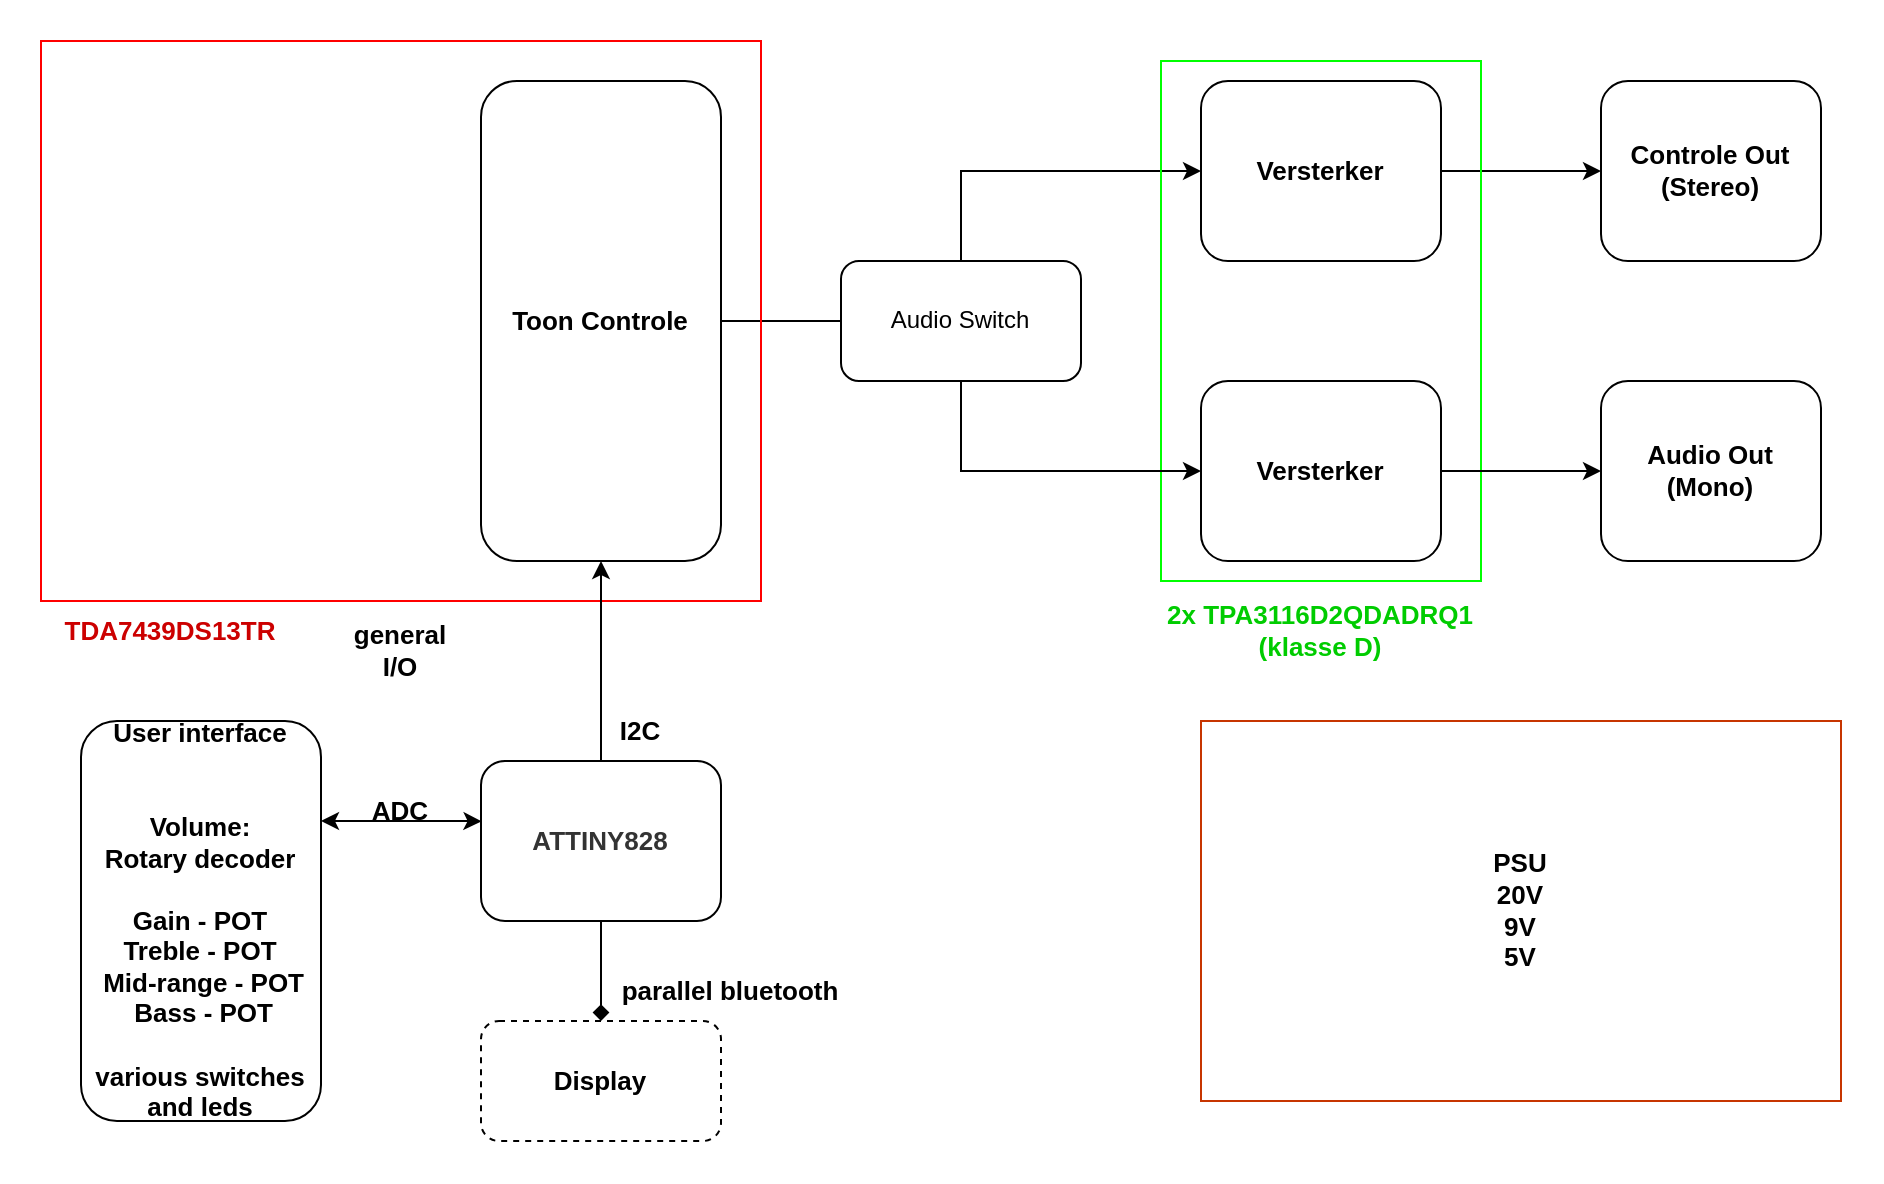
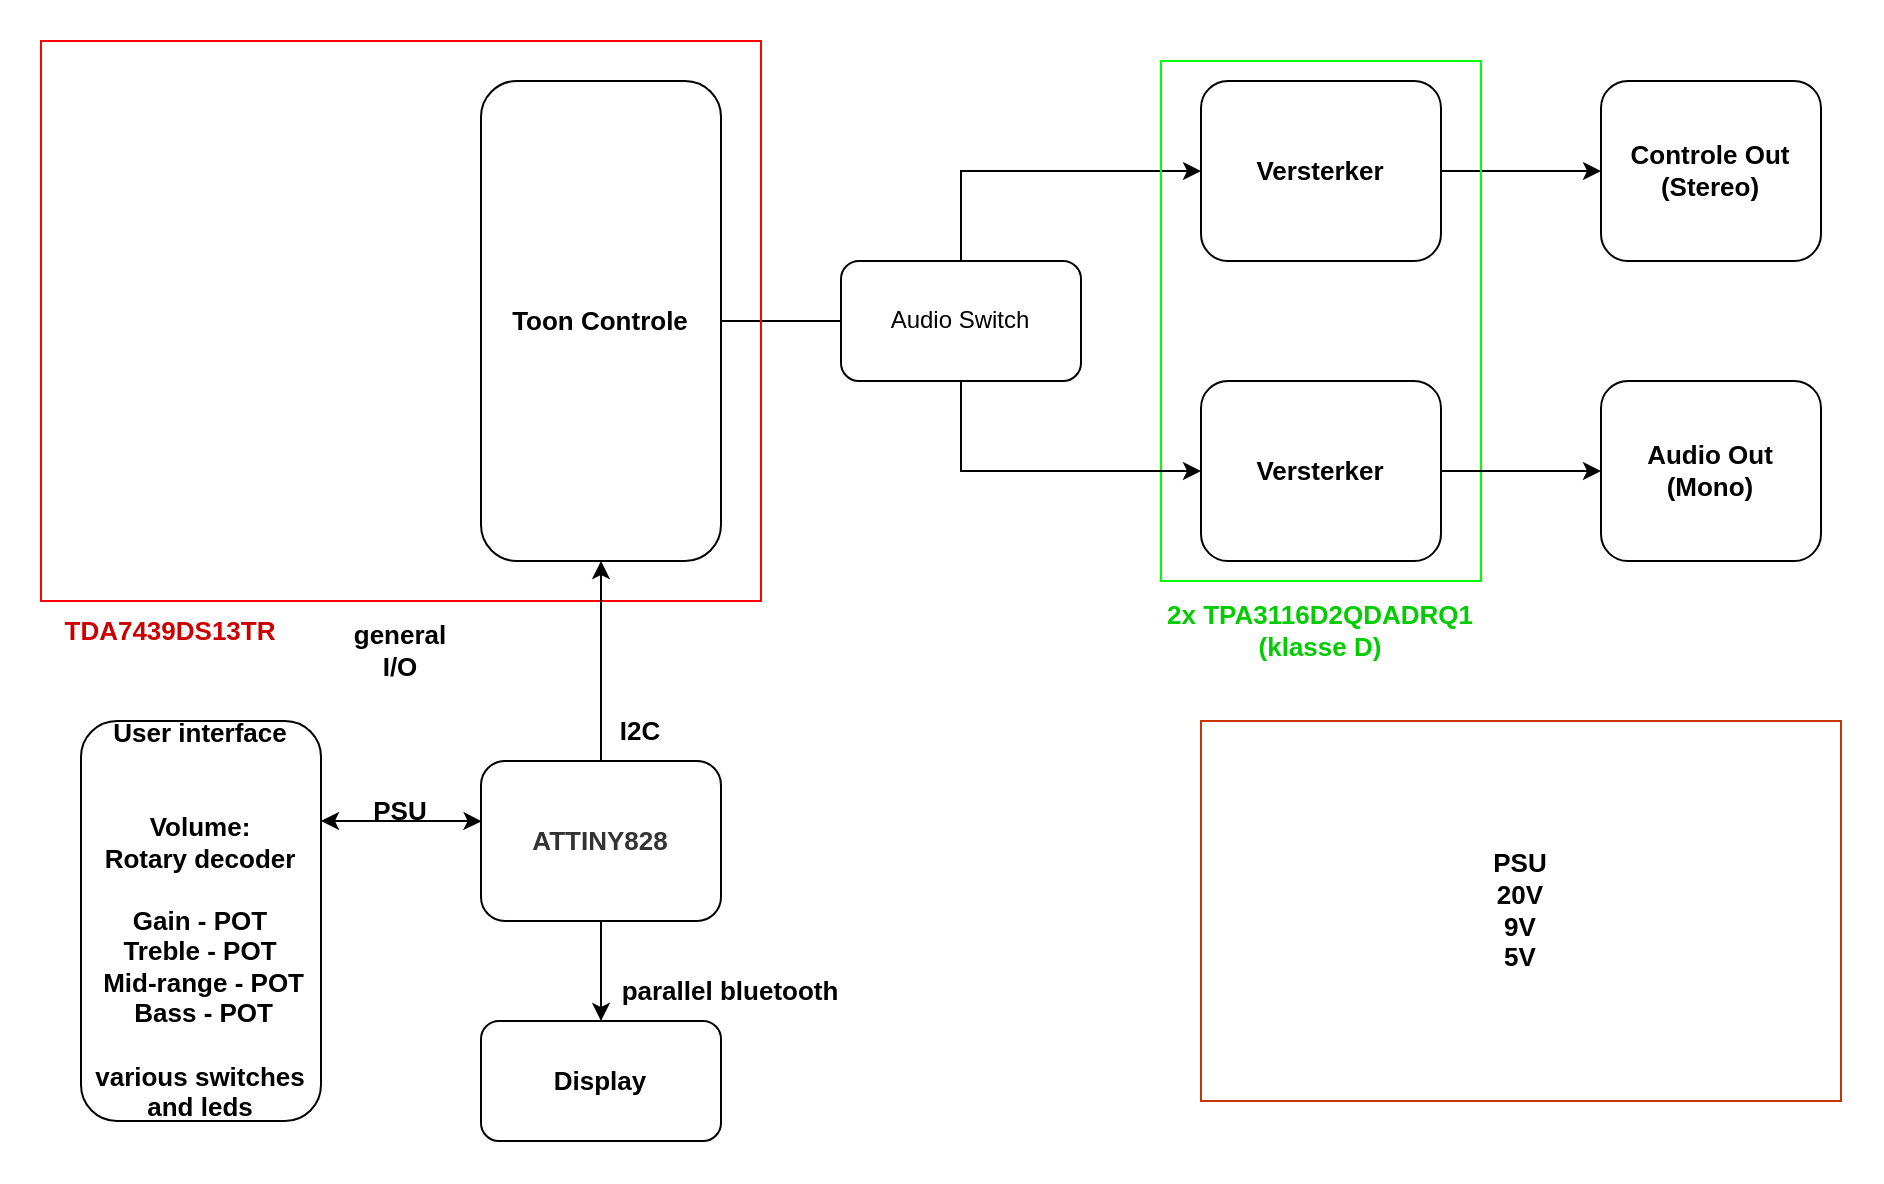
node "ADC": label "ADC" -> "PSU"
edge "ATTINY828" -> "Display": arrowhead diamond -> classic
node "Display": style dashed -> solid
